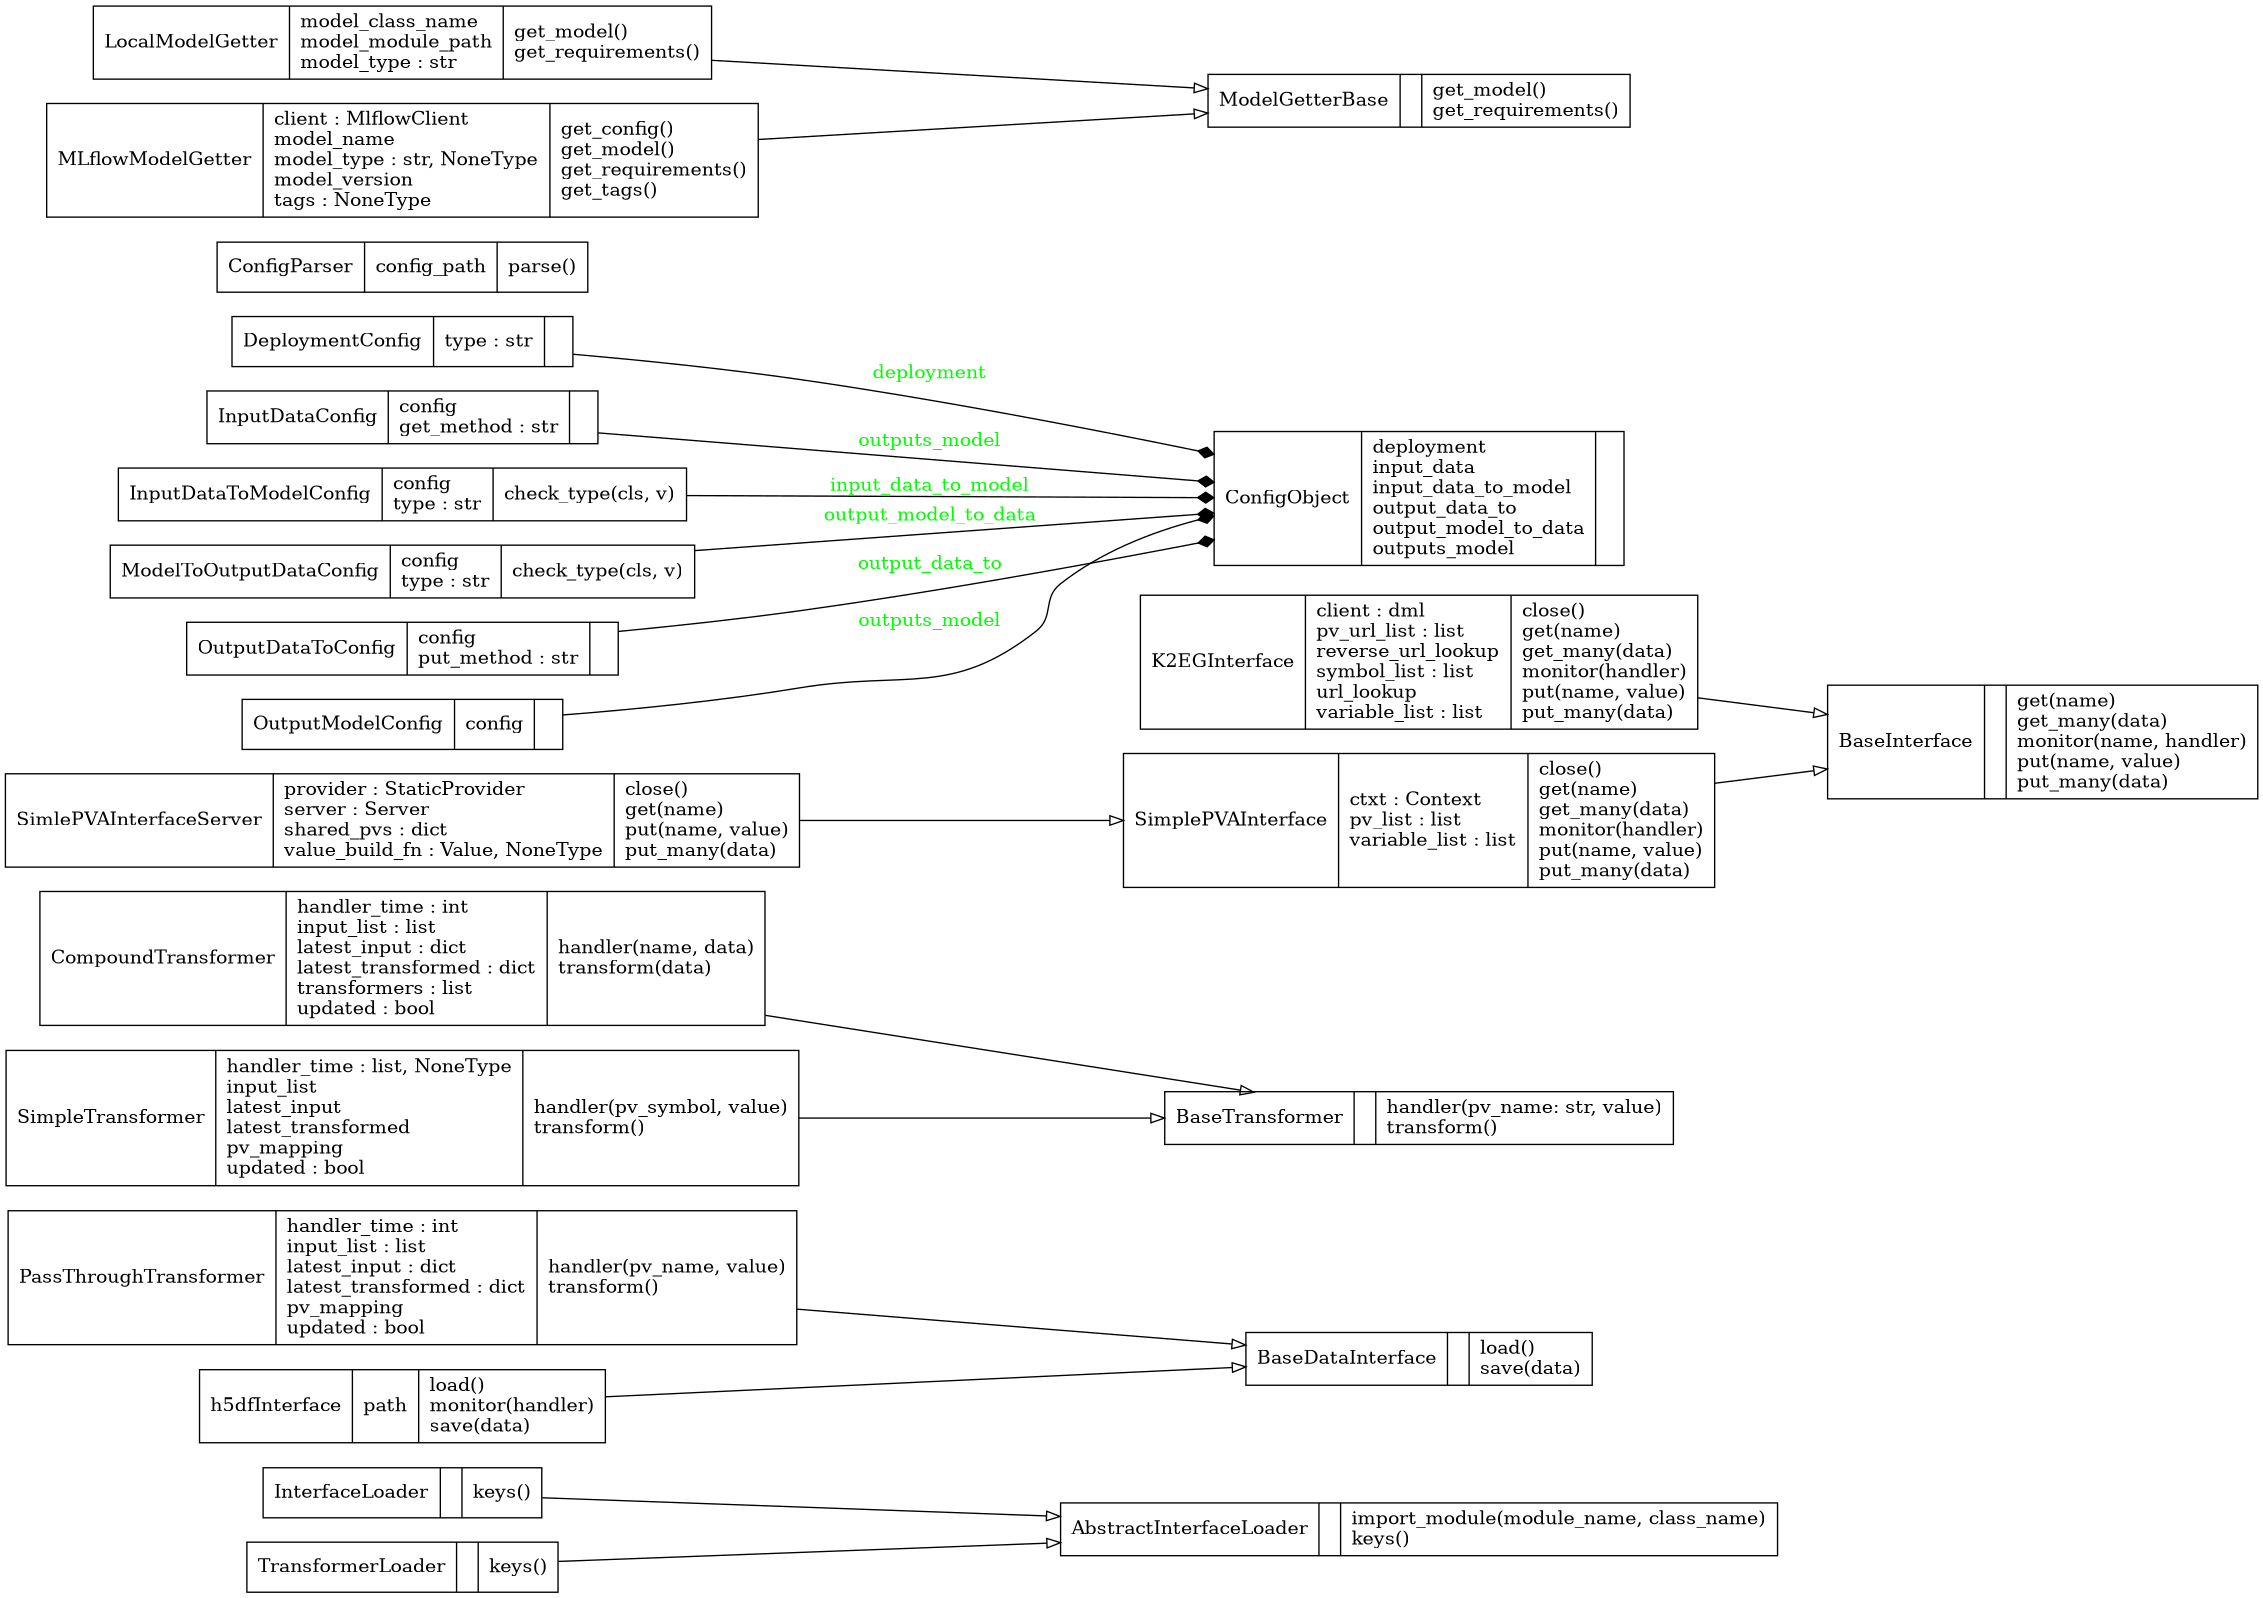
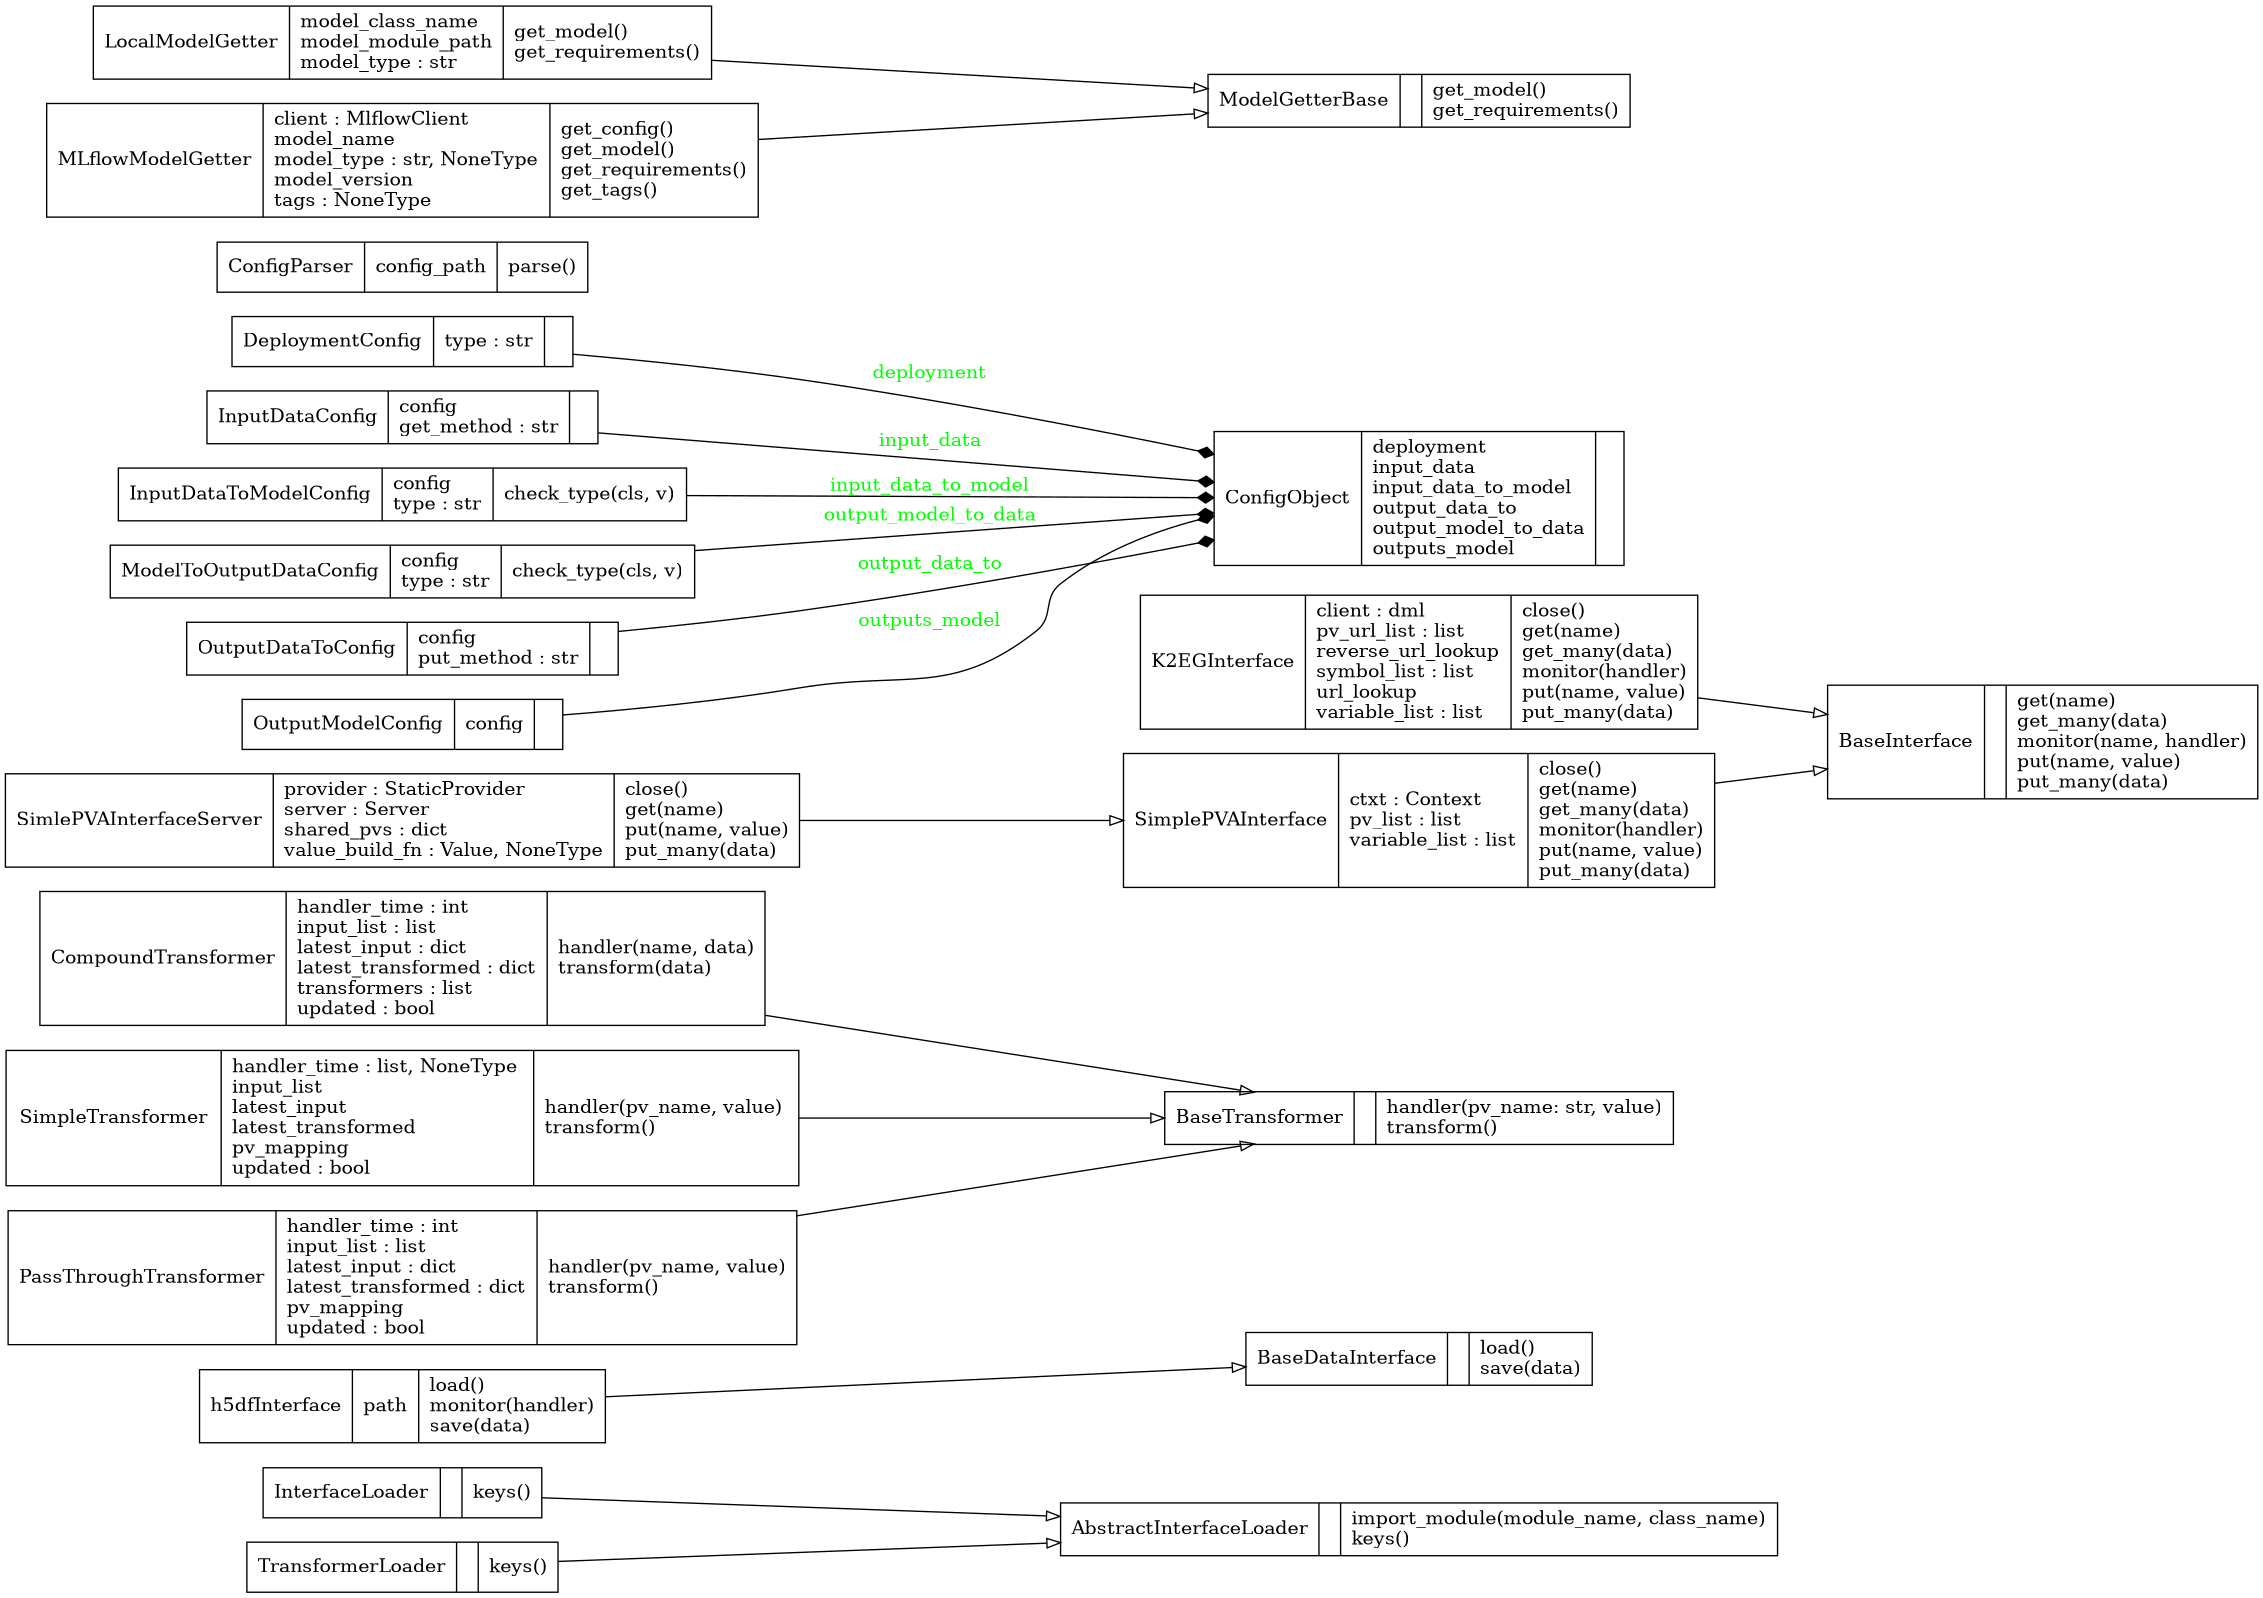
edge "InputDataConfig" -> "ConfigObject": label "outputs_model" -> "input_data"
node "SimpleTransformer": text "handler(pv_symbol, value)" -> "handler(pv_name, value)"
edge "PassThroughTransformer" -> "BaseDataInterface": now "PassThroughTransformer" -> "BaseTransformer"
